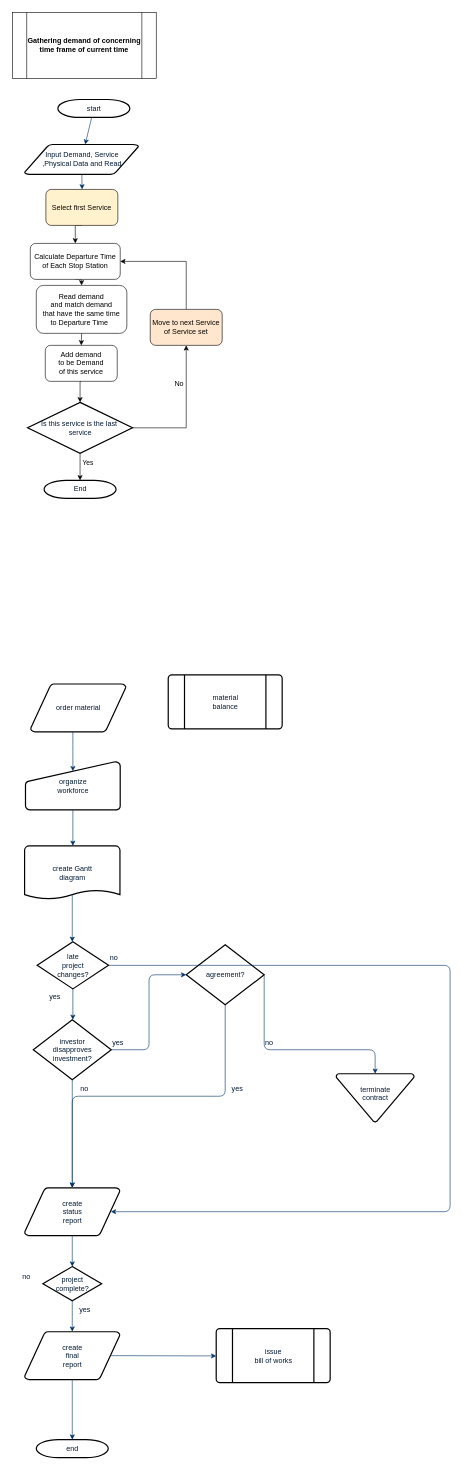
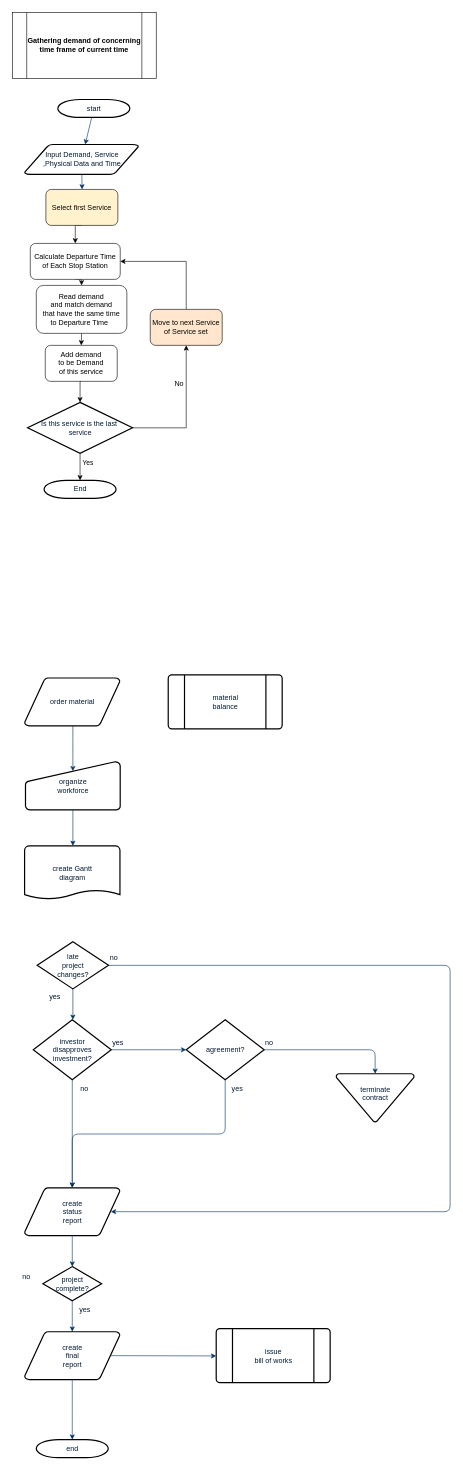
node "Input Demand, Service ,Physical Data and Read": label "Input Demand, Service ,Physical Data and Read" -> "Input Demand, Service ,Physical Data and Time"
node "order material": moved (78, 708) -> (72, 702)
edge "create Gantt diagram" -> "late project changes?": removed
node "agreement?": moved (225, 975) -> (225, 1050)
